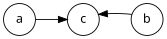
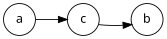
edge "b" -> "c": reversed
